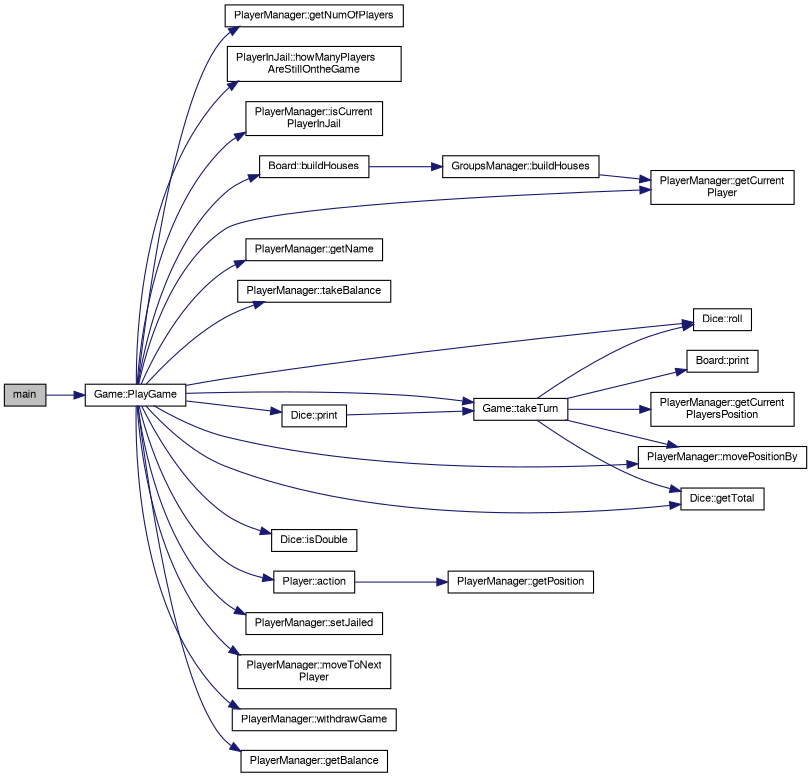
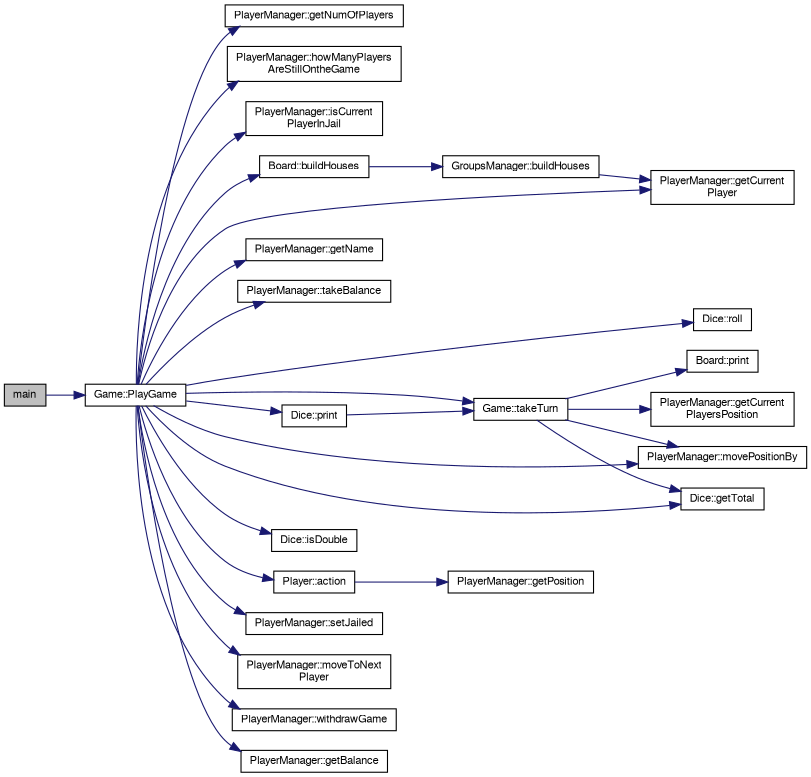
node "PlayerInJail::howManyPlayers AreStillOntheGame": label "PlayerInJail::howManyPlayers AreStillOntheGame" -> "PlayerManager::howManyPlayers AreStillOntheGame"
edge "Game::takeTurn" -> "Dice::roll": removed
